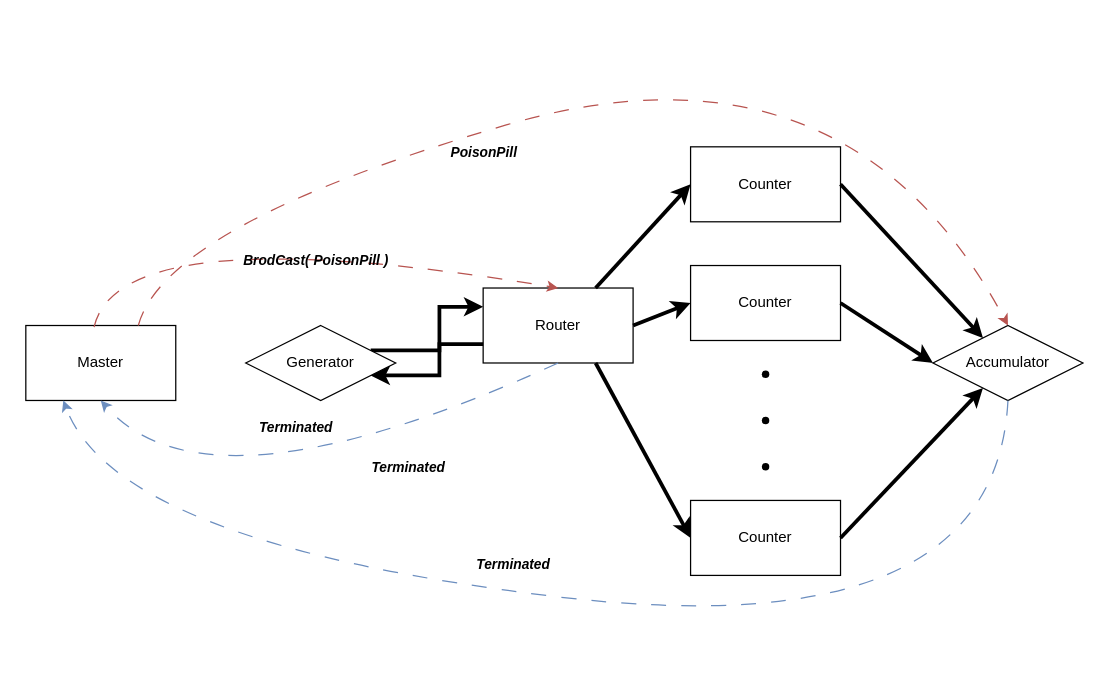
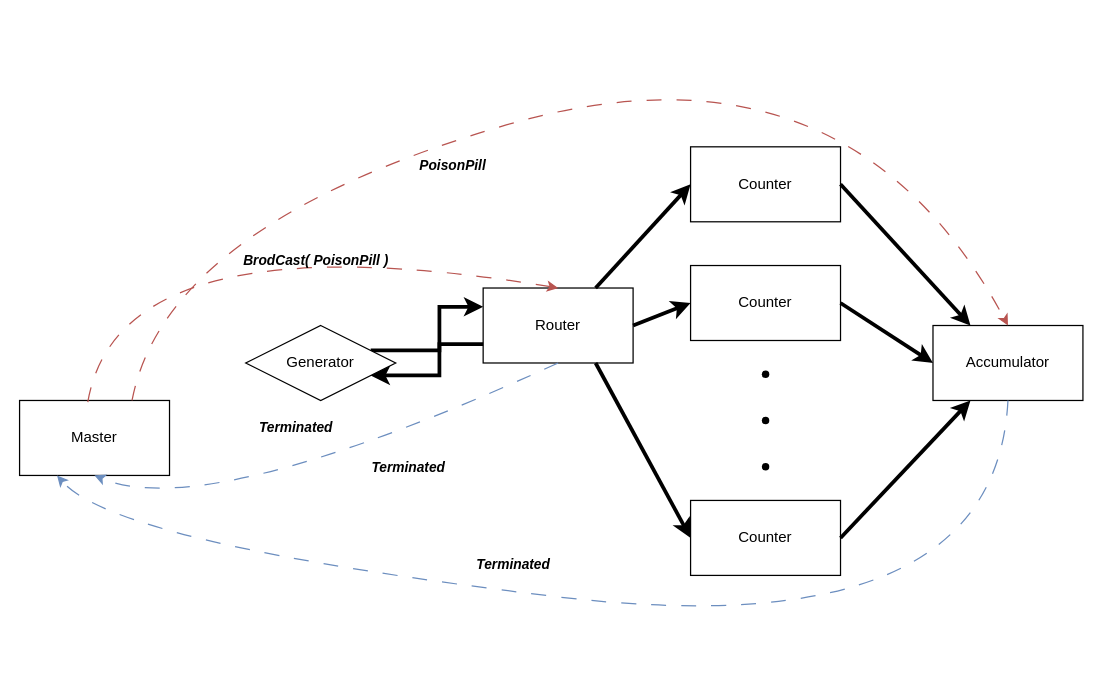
node "PoisonPill": moved (484, 153) -> (453, 166)
node "Master": moved (101, 363) -> (94, 438)
node "Accumulator": shape diamond -> rectangle
